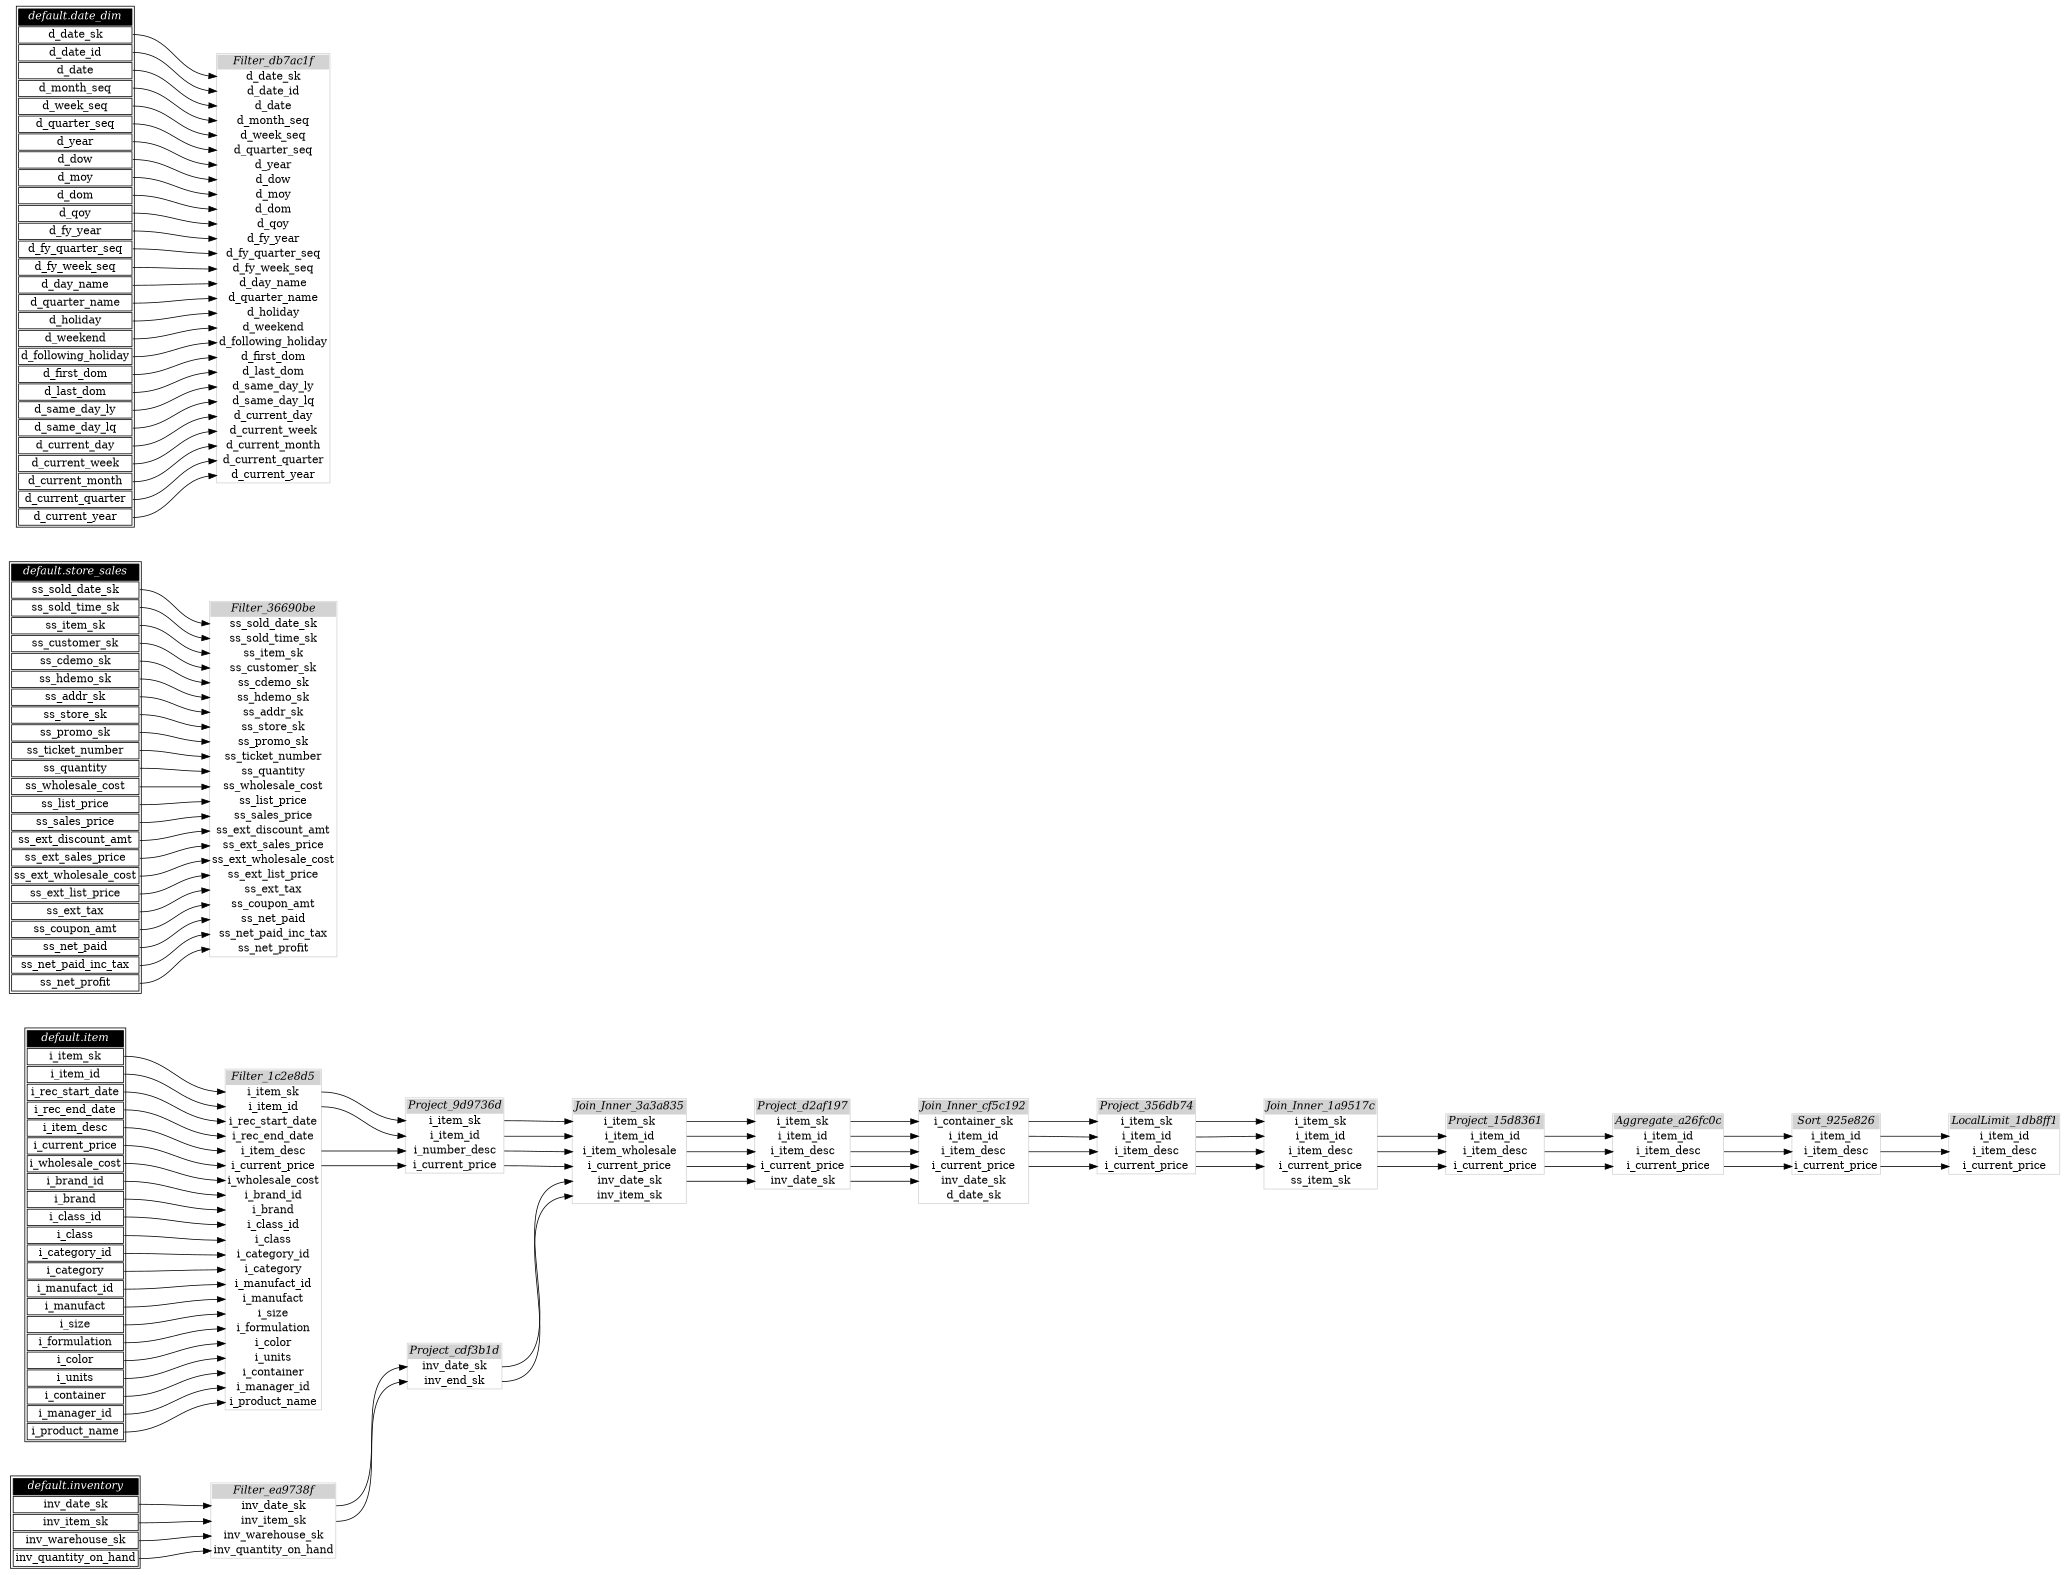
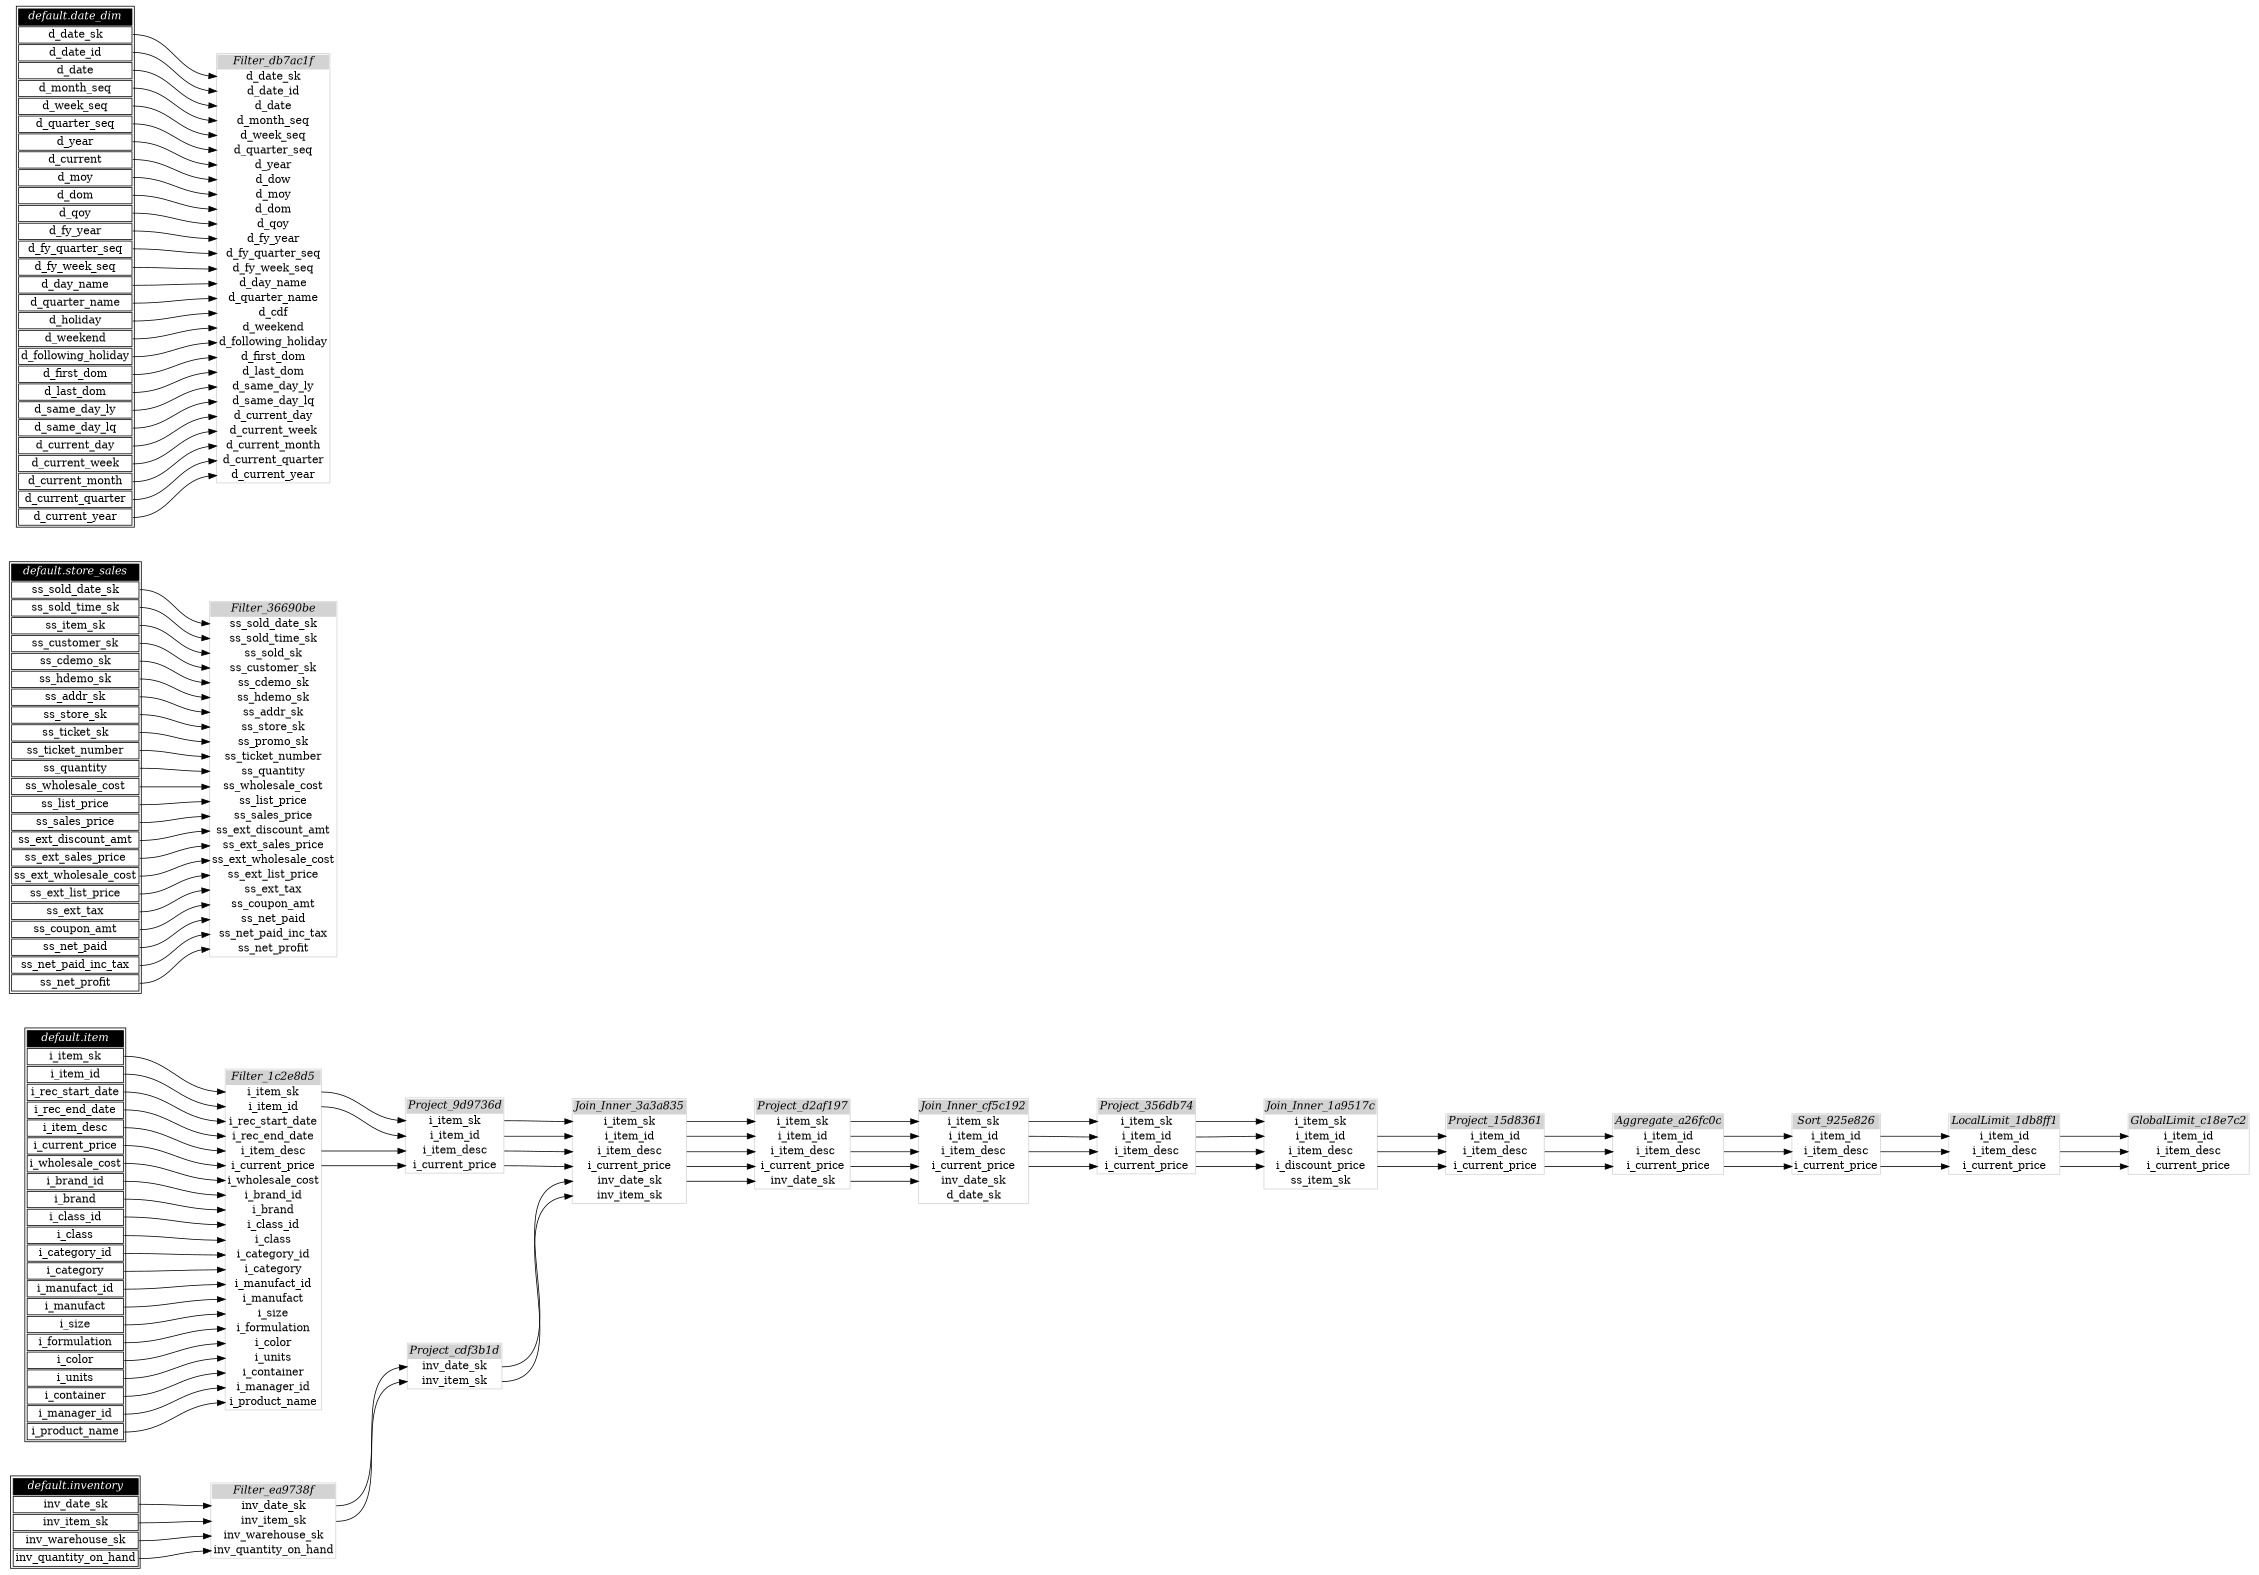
node "default.date_dim": text "d_dow" -> "d_current"
node "Filter_db7ac1f": text "d_holiday" -> "d_cdf"
node "Filter_36690be": text "ss_item_sk" -> "ss_sold_sk"
node "default.store_sales": text "ss_promo_sk" -> "ss_ticket_sk"
node "Join_Inner_cf5c192": text "i_container_sk" -> "i_item_sk"
node "GlobalLimit_c18e7c2": added
node "Project_9d9736d": text "i_number_desc" -> "i_item_desc"
node "Join_Inner_3a3a835": text "i_item_wholesale" -> "i_item_desc"
node "Join_Inner_1a9517c": text "i_current_price" -> "i_discount_price"
node "Project_cdf3b1d": text "inv_end_sk" -> "inv_item_sk"
